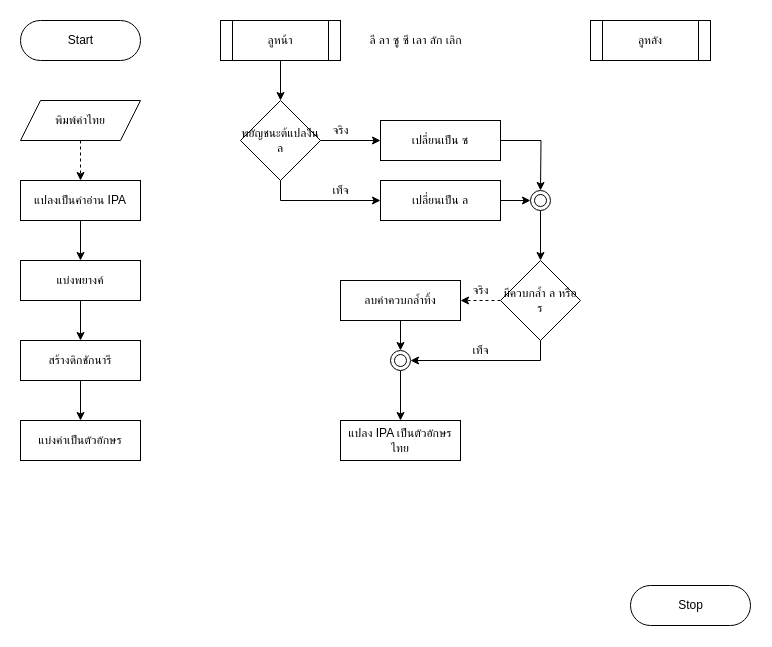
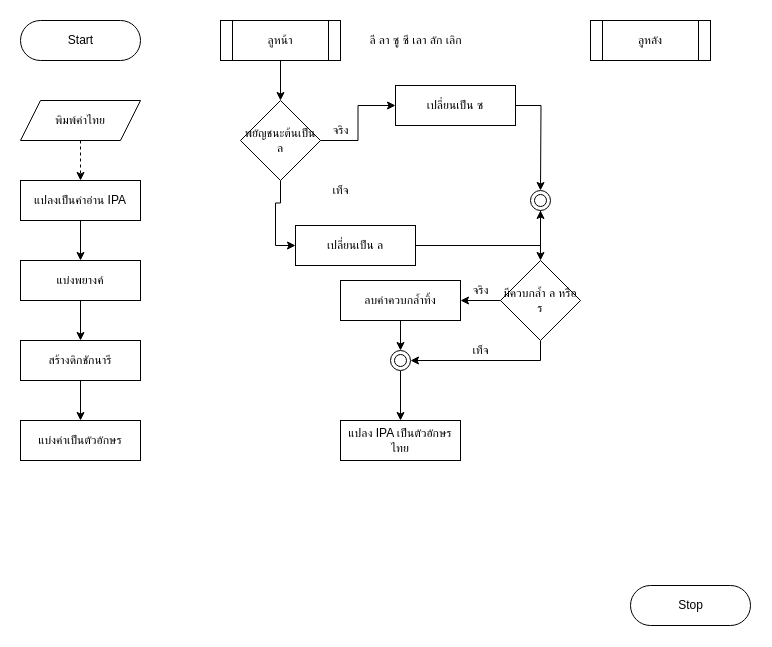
node "พยัญชนะต้แปลง็น ล": label "พยัญชนะต้แปลง็น ล" -> "พยัญชนะต้นเป็น ล"
node "เปลี่ยนเป็น ซ": moved (441, 141) -> (456, 106)
node "เปลี่ยนเป็น ล": moved (441, 201) -> (356, 246)
edge "มีควบกล้ำ ล หรือ ร" -> "ลบคำควบกล้ำทิ้ง": style dashed -> solid
